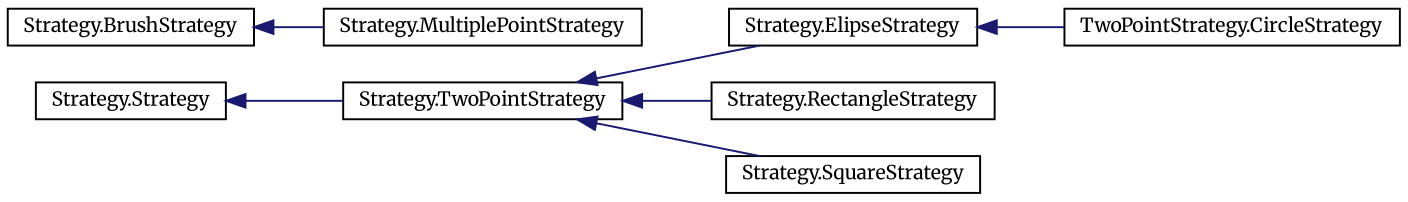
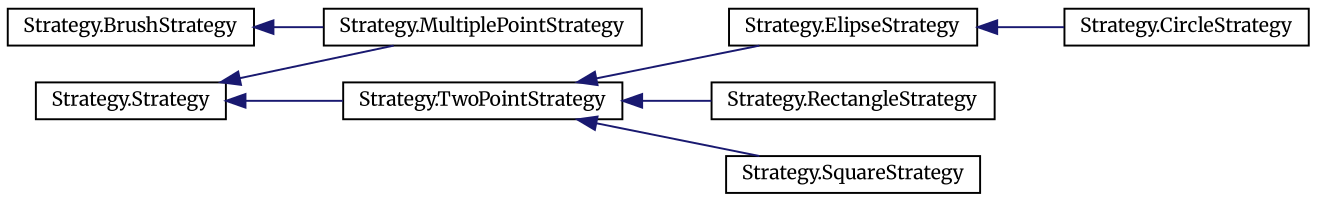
node "TwoPointStrategy.CircleStrategy": label "TwoPointStrategy.CircleStrategy" -> "Strategy.CircleStrategy"
edge "Strategy.MultiplePointStrategy" -> "Strategy.Strategy": added
